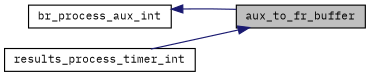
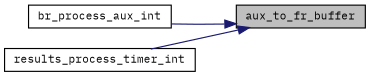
edge "aux_to_fr_buffer" -> "br_process_aux_int": reversed
